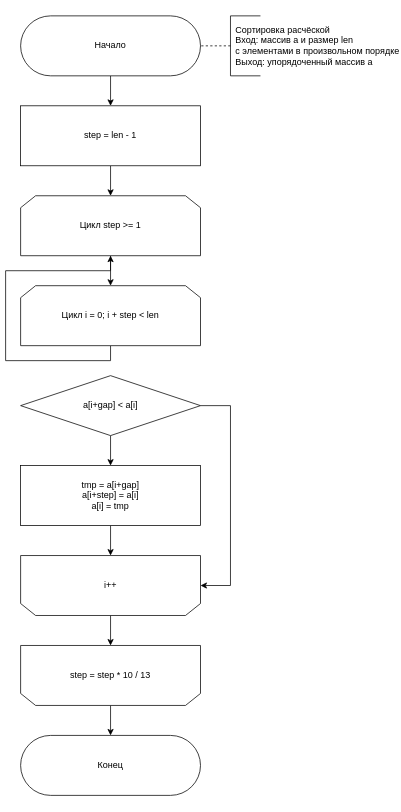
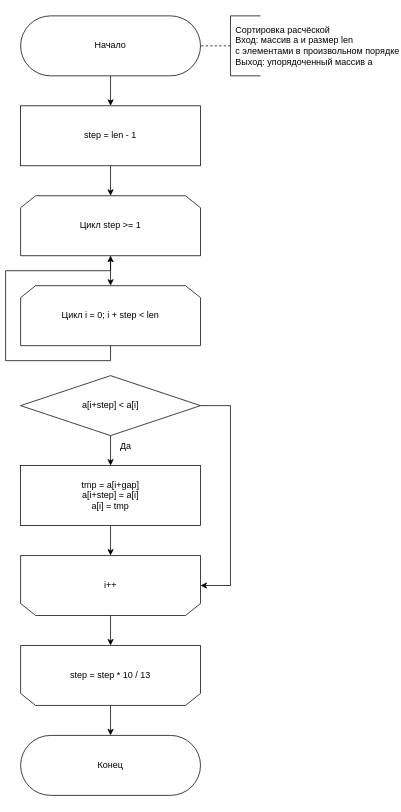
node "a[i+gap] < a[i]": label "a[i+gap] < a[i]" -> "a[i+step] < a[i]"
node "Да": added
